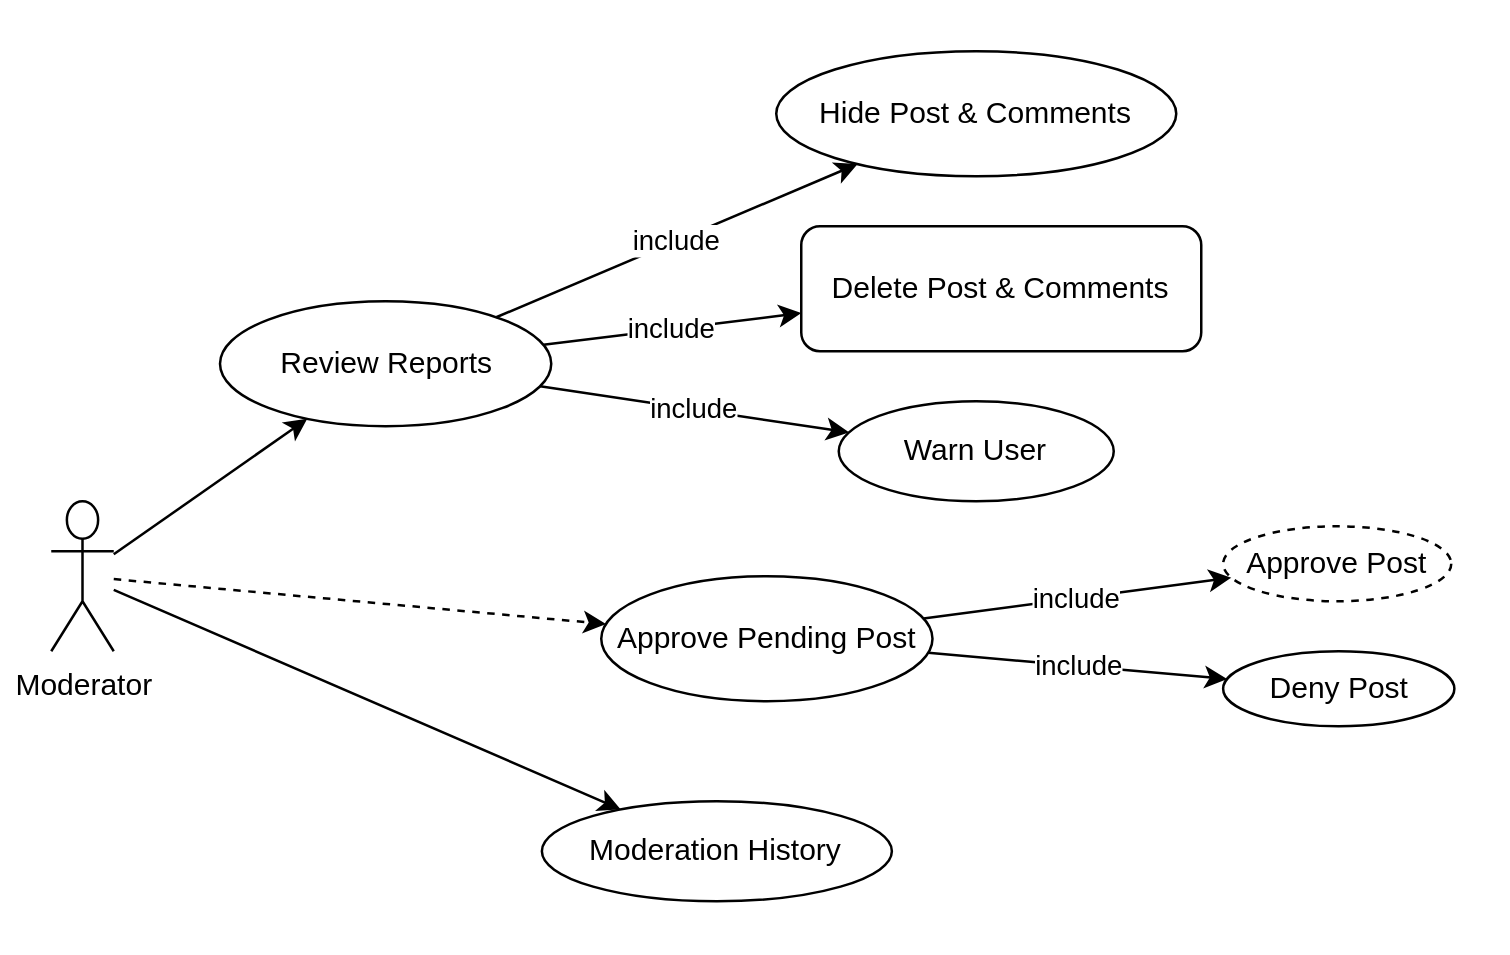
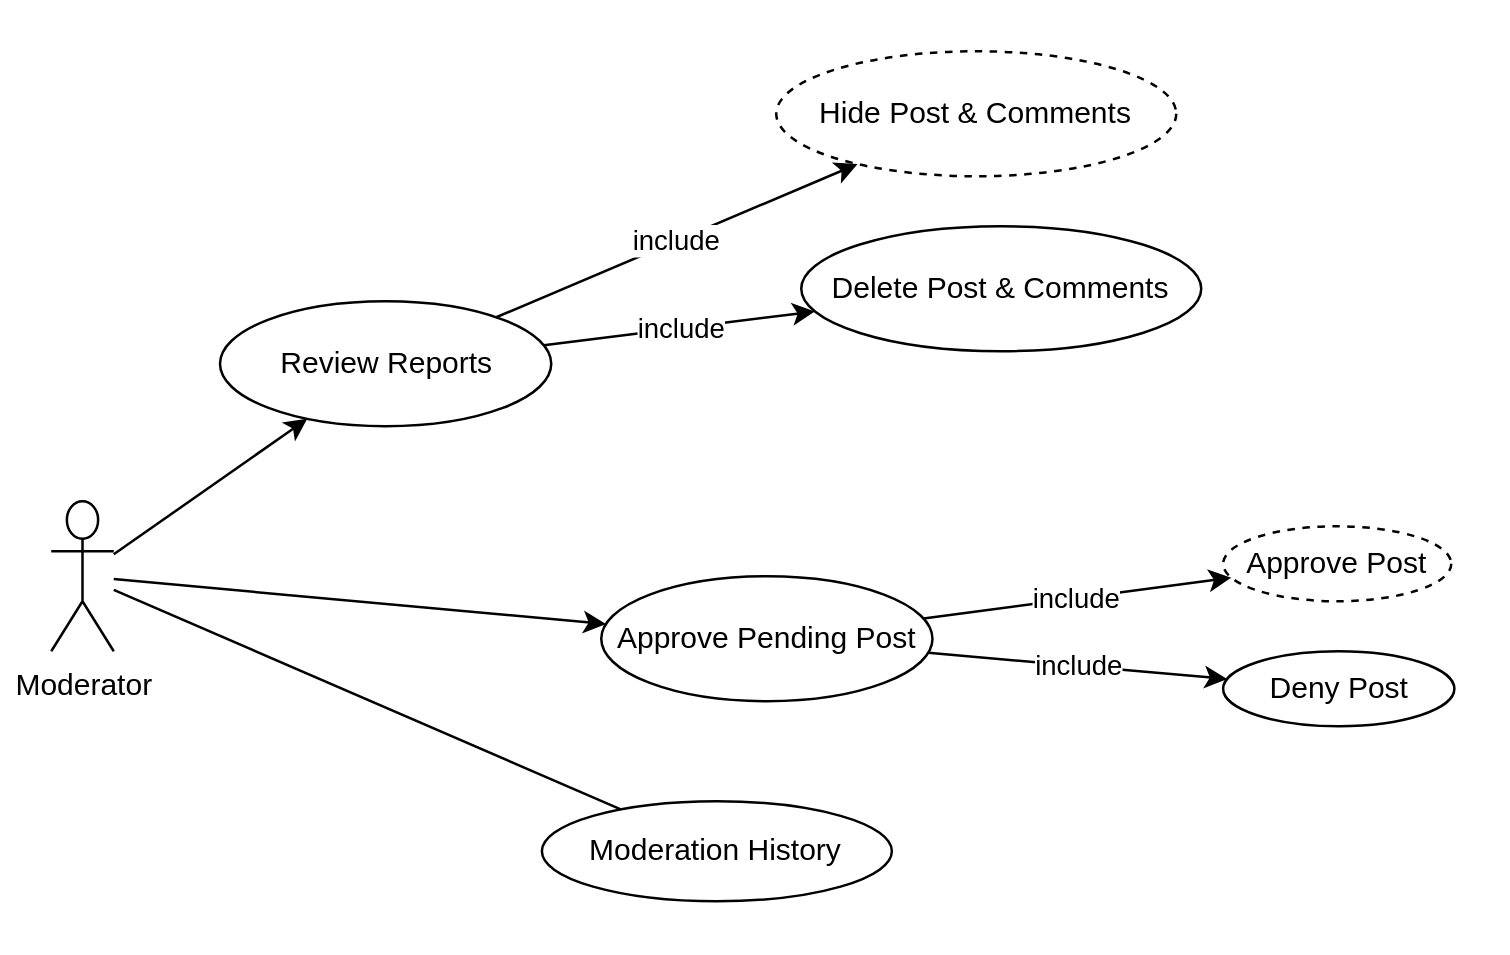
node "Hide Post & Comments": style solid -> dashed
node "Delete Post & Comments": shape rounded rectangle -> ellipse
edge "Review Reports" -> "Warn User": removed, label "include"
node "Warn User": removed
edge "Moderator" -> "Approve Pending Post": style dashed -> solid
edge "Moderator" -> "Moderation History": arrowhead classic -> none
